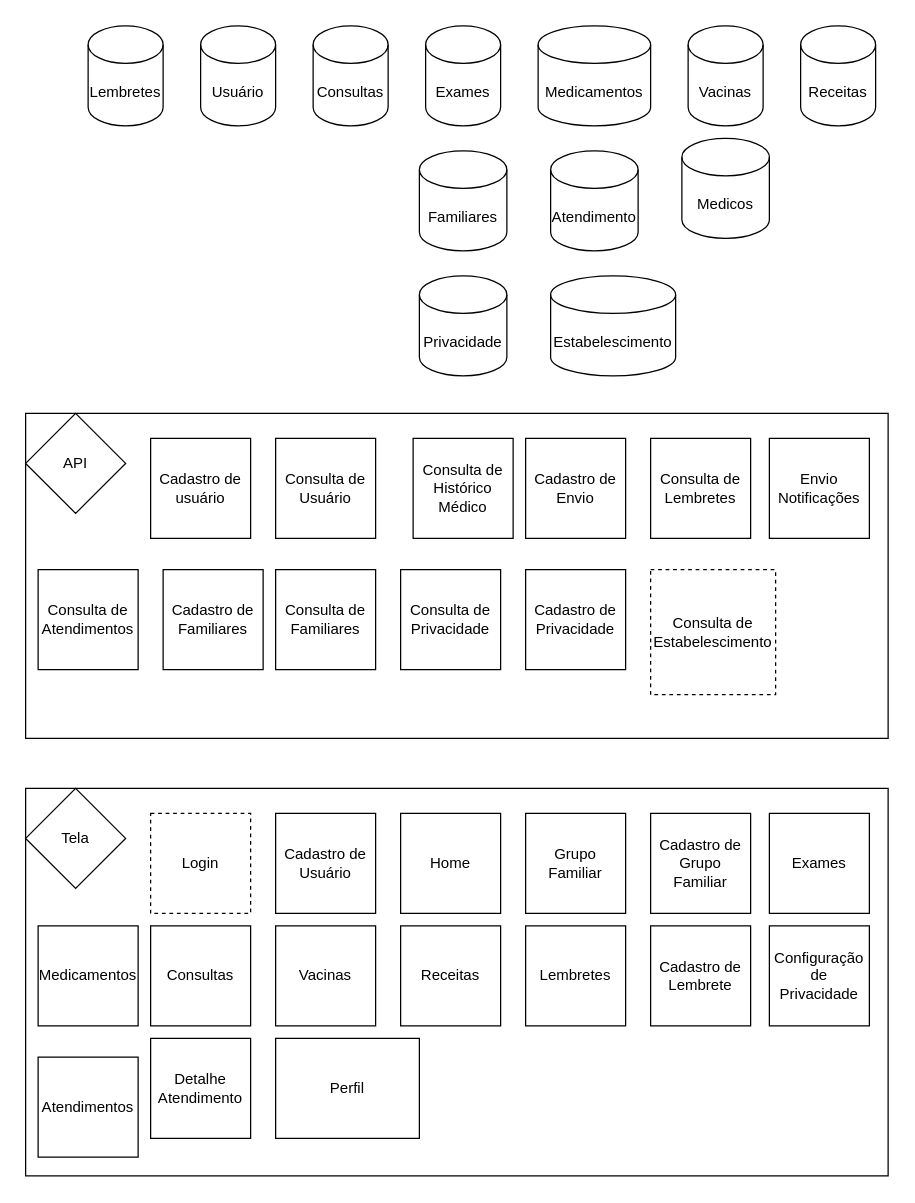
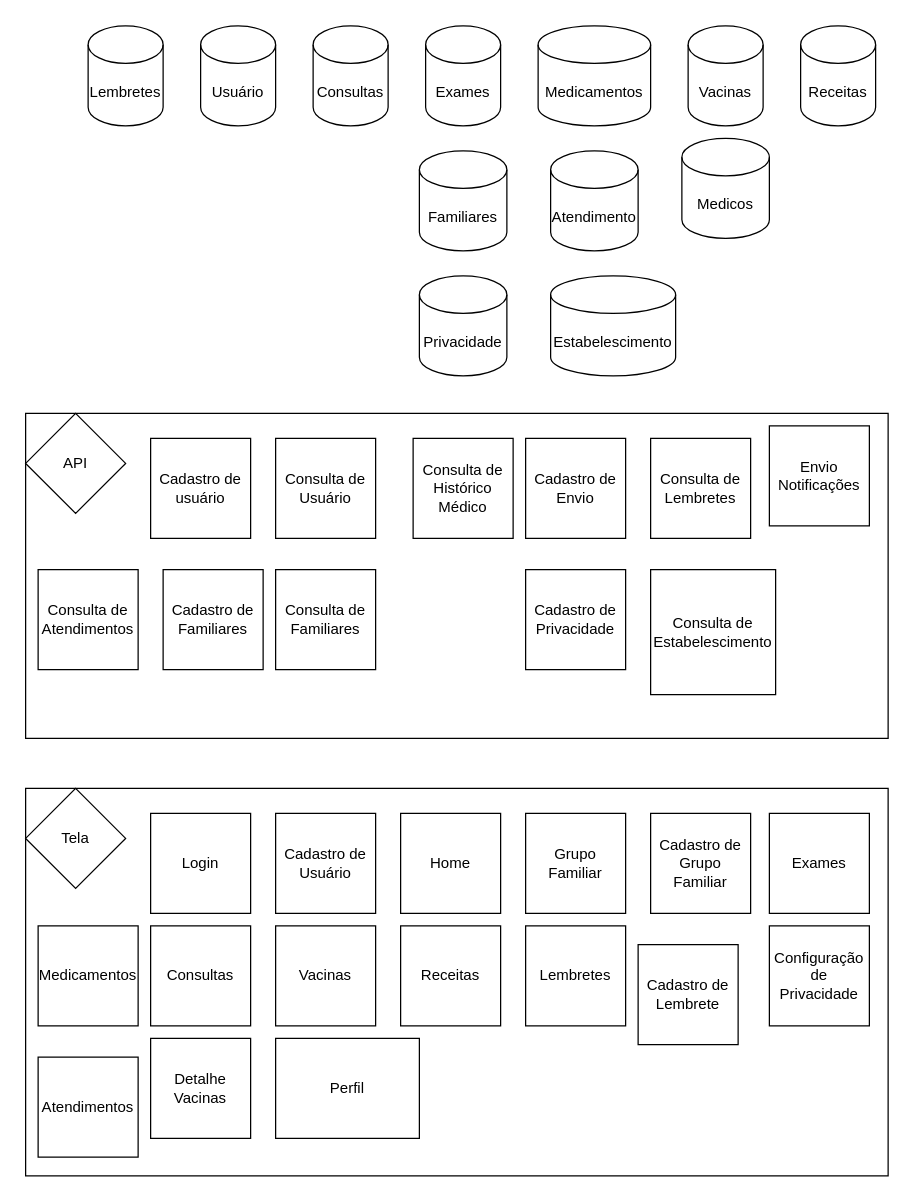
node "Envio Notificações": moved (819, 488) -> (819, 476)
node "Consulta de Privacidade": removed
node "Consulta de Estabelescimento": style dashed -> solid
node "Login": style dashed -> solid
node "Cadastro de Lembrete": moved (701, 976) -> (688, 994)
node "Detalhe Atendimento": label "Detalhe Atendimento" -> "Detalhe Vacinas"
